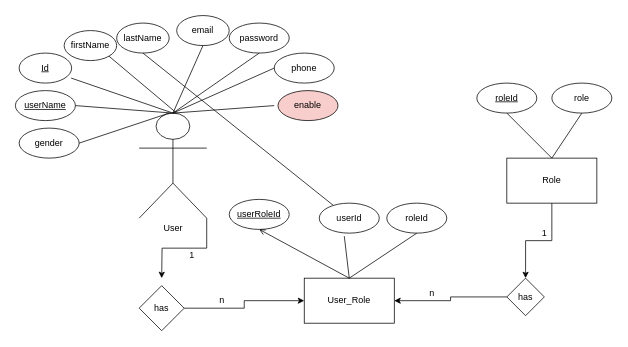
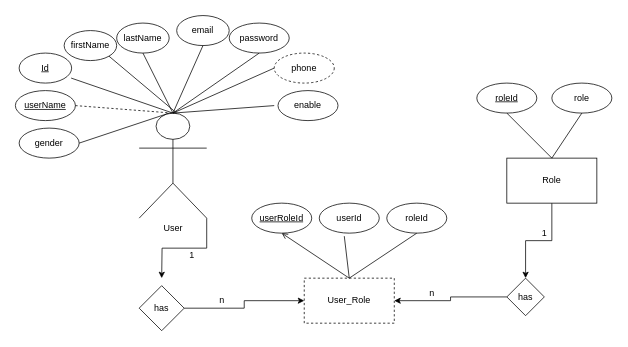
node "phone": style solid -> dashed
node "enable": fillcolor #f8cecc -> #ffffff
edge "userName" -- "User": style solid -> dashed
edge "lastName" -- "userId": now "lastName" -- "User"
node "userRoleId": moved (259, 214) -> (282, 218)
node "User_Role": style solid -> dashed
